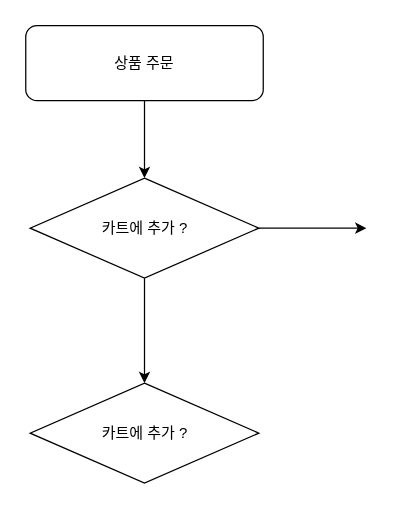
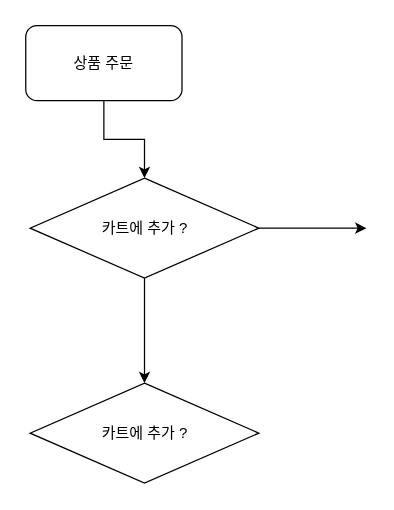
node "상품 주문": size 238x75 -> 156x75
